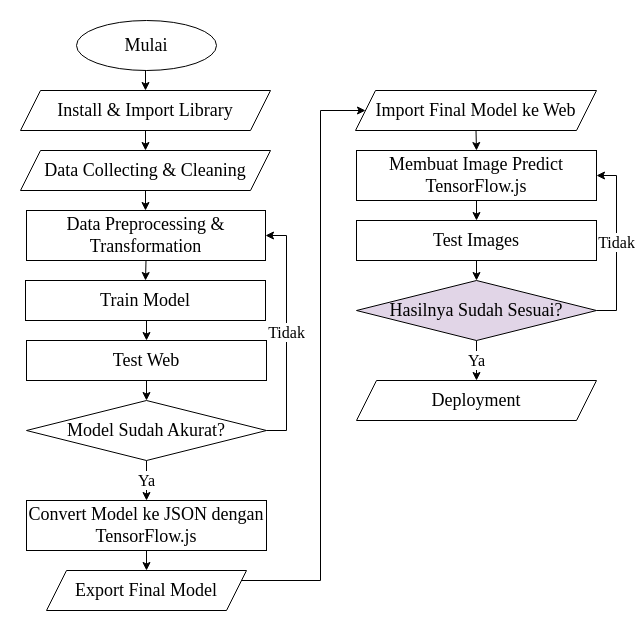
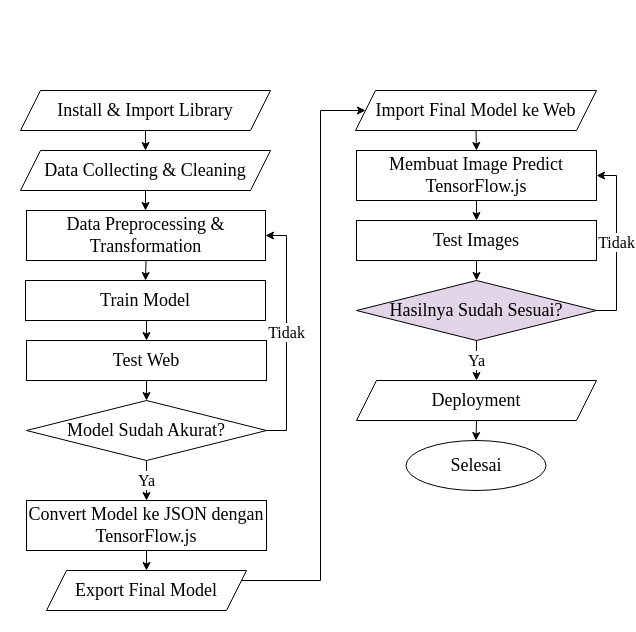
node "Mulai": removed
edge "Mulai" -> "Install & Import Library": removed
edge "Deployment" -> "Selesai": added
node "Selesai": added
